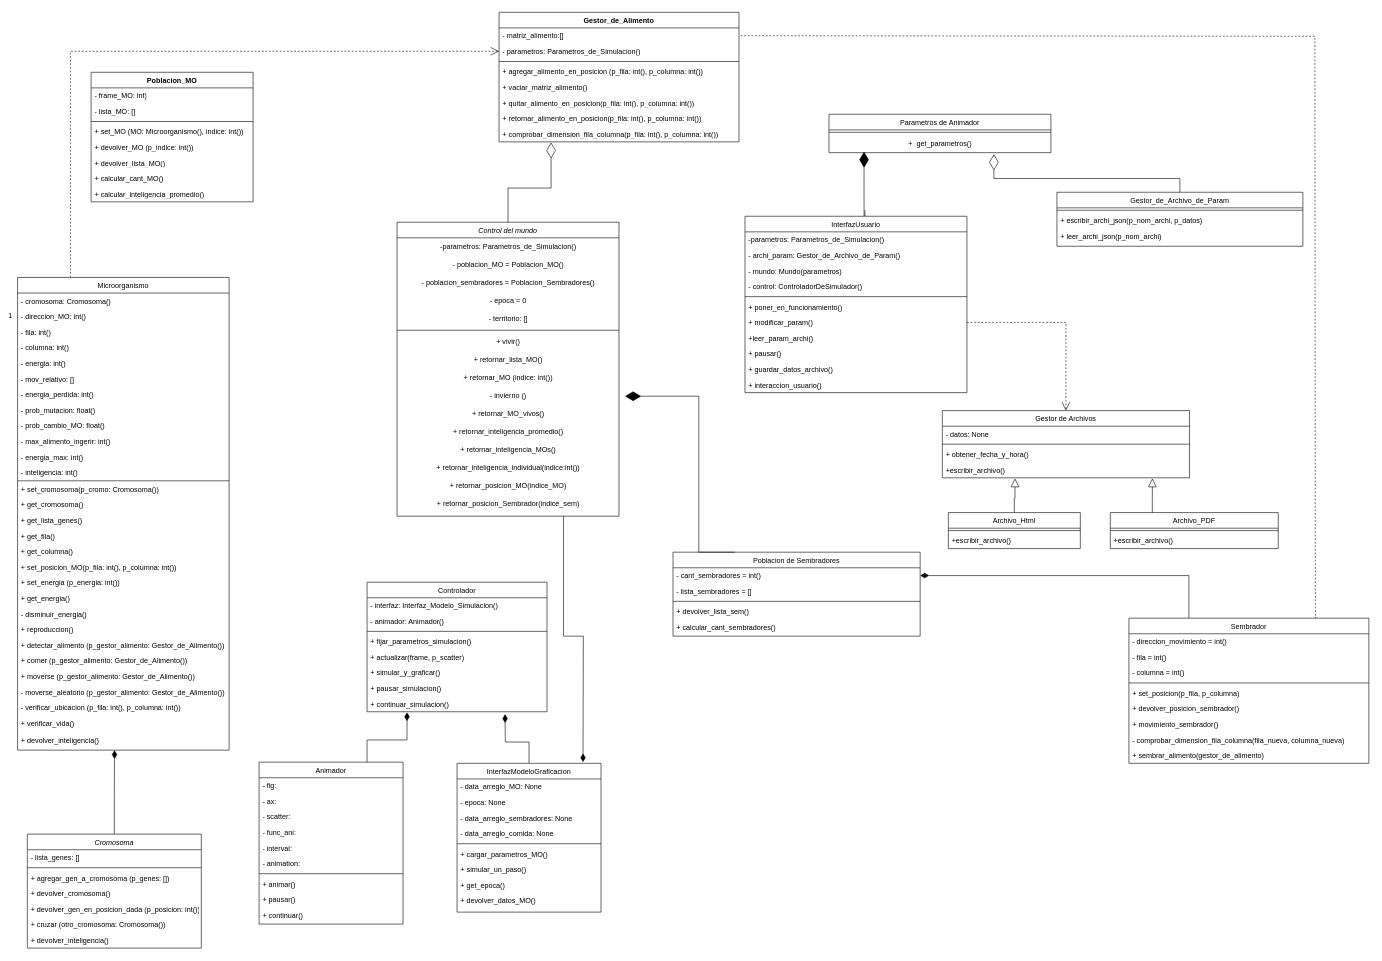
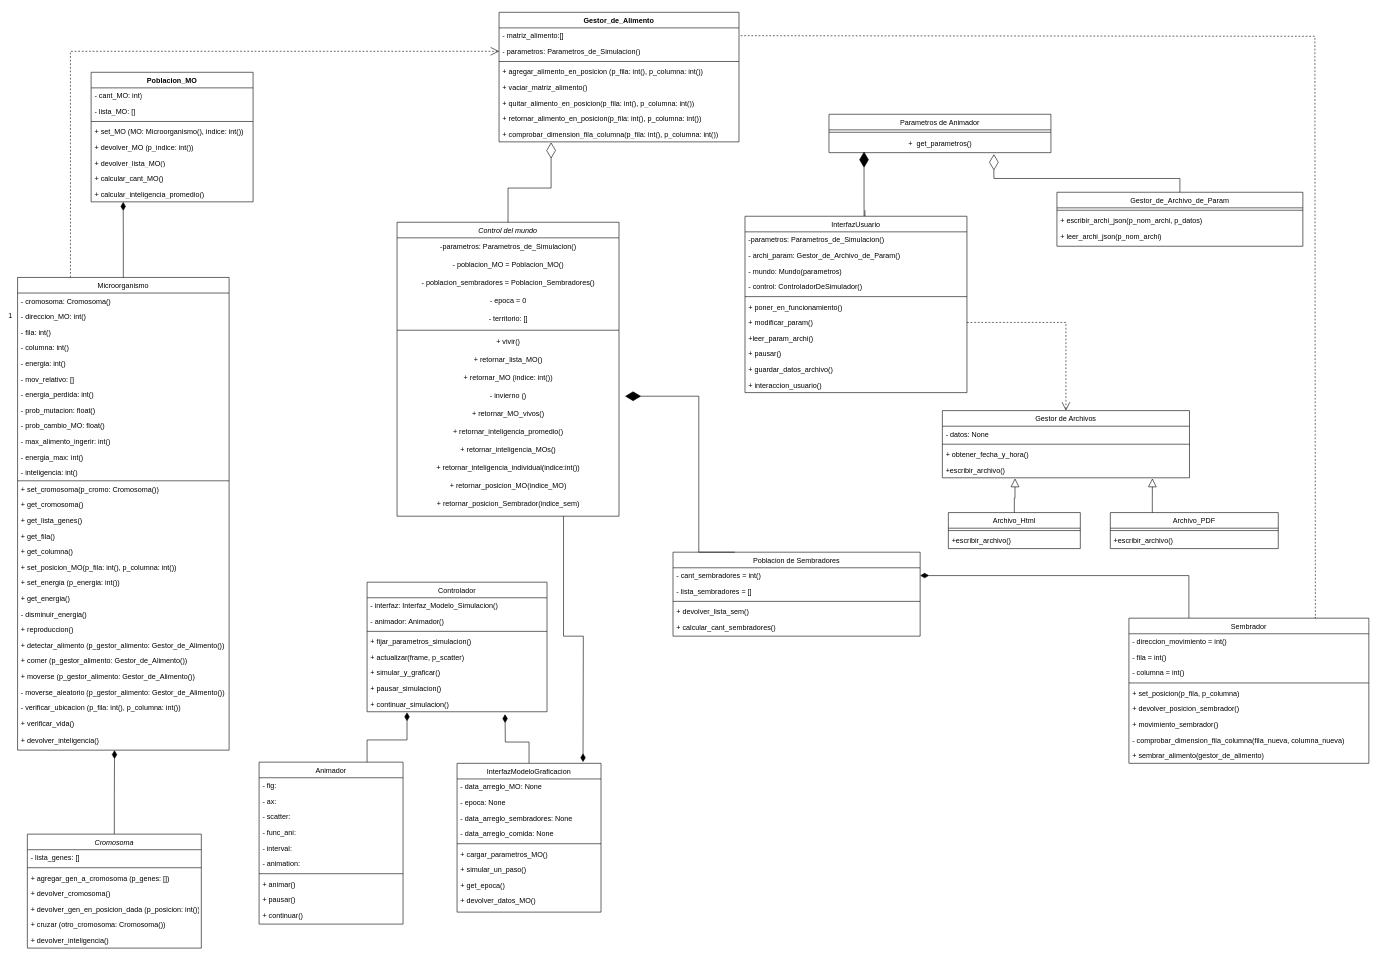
node "- frame_MO: int)": label "- frame_MO: int)" -> "- cant_MO: int)"
edge "Microorganismo" -> "+ calcular_inteligencia_promedio()": added
